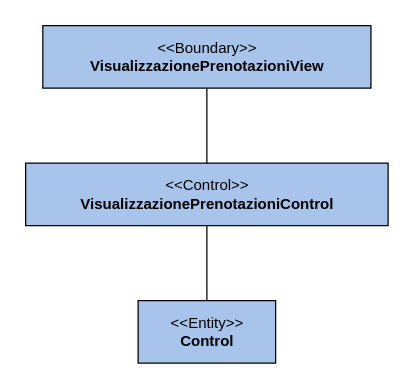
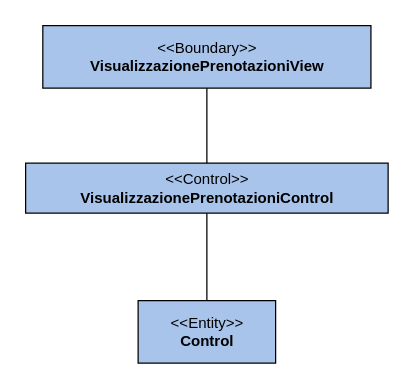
node "<<Control>> VisualizzazionePrenotazioniControl": size 363x63 -> 363x50
